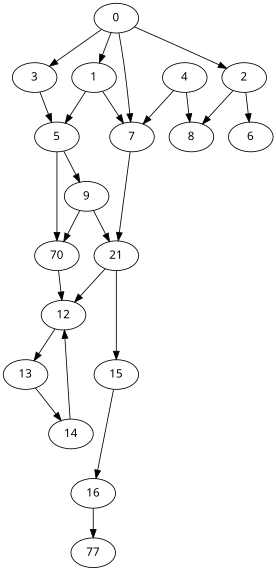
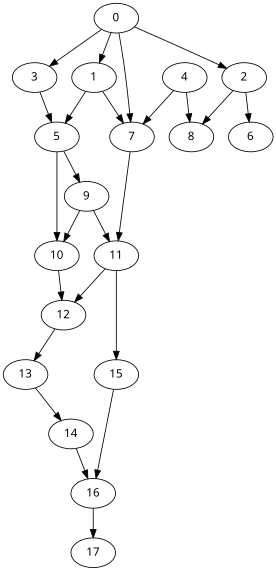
node "70": label "70" -> "10"
node "21": label "21" -> "11"
edge "14" -> "12": now "14" -> "16"
node "77": label "77" -> "17"
